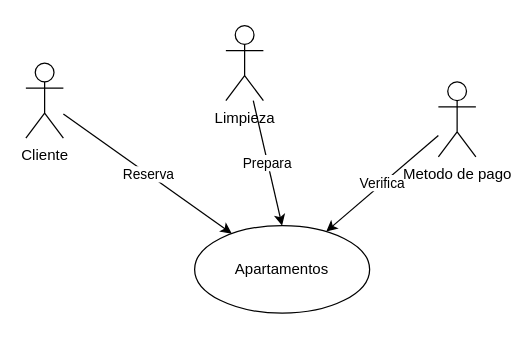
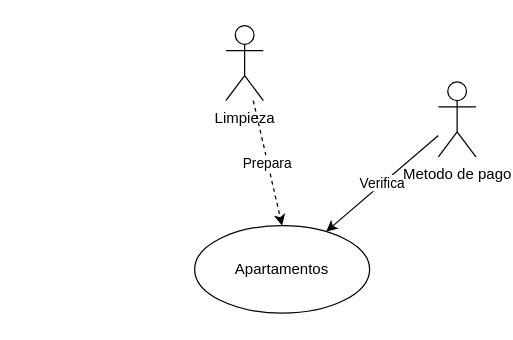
node "Cliente": removed
edge "Limpieza" -> "Apartamentos": style solid -> dashed
edge "Cliente" -> "Apartamentos": removed, label "Reserva"
